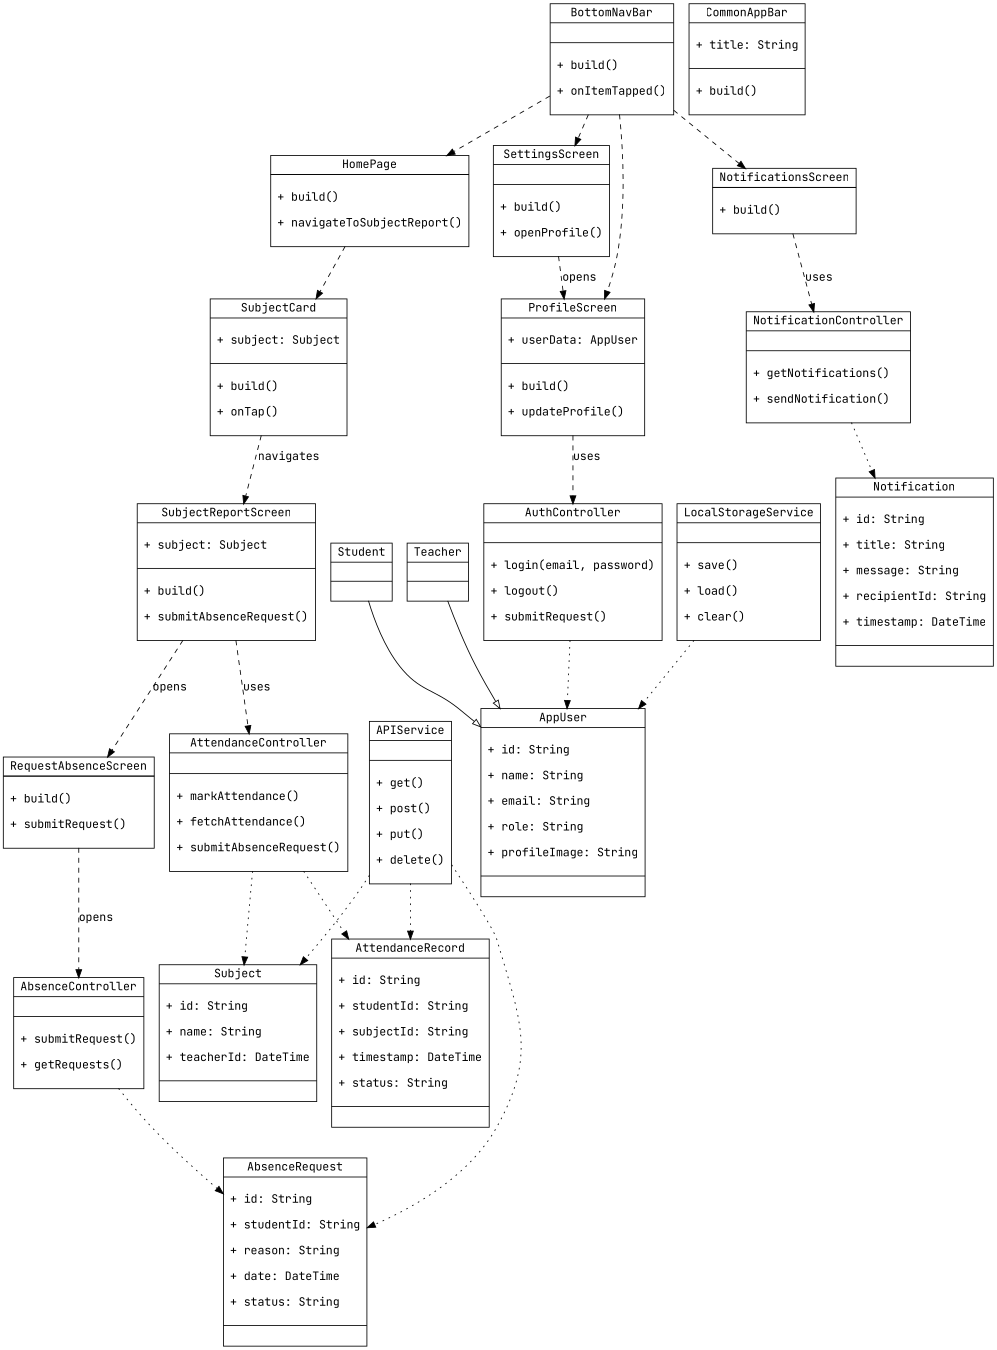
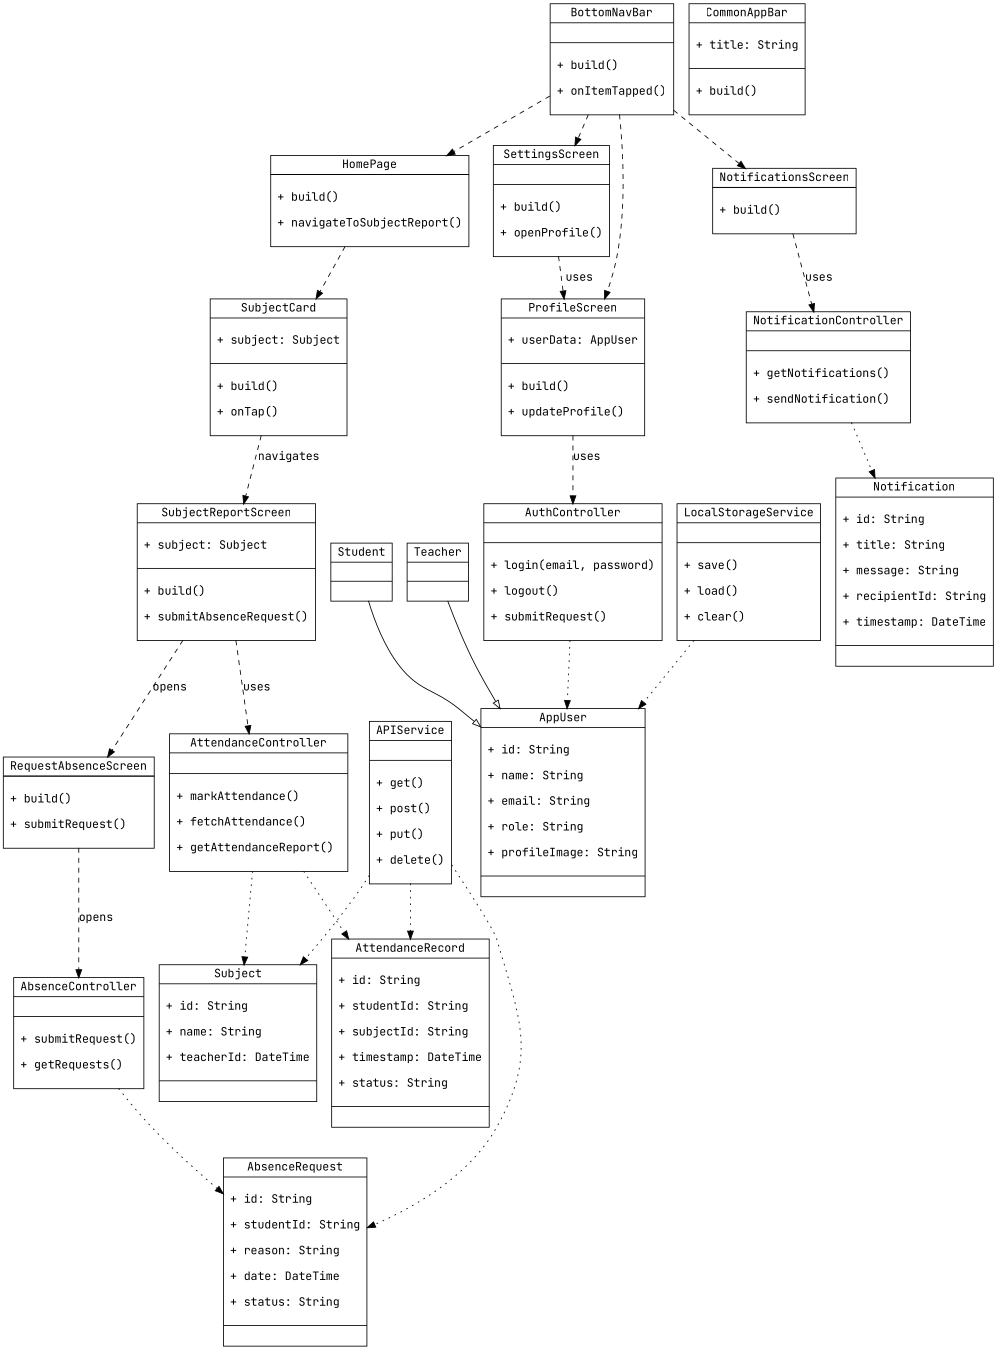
edge "SettingsScreen" -> "ProfileScreen": label "opens" -> "uses"
node "AttendanceController": text "+ submitAbsenceRequest()" -> "+ getAttendanceReport()"
